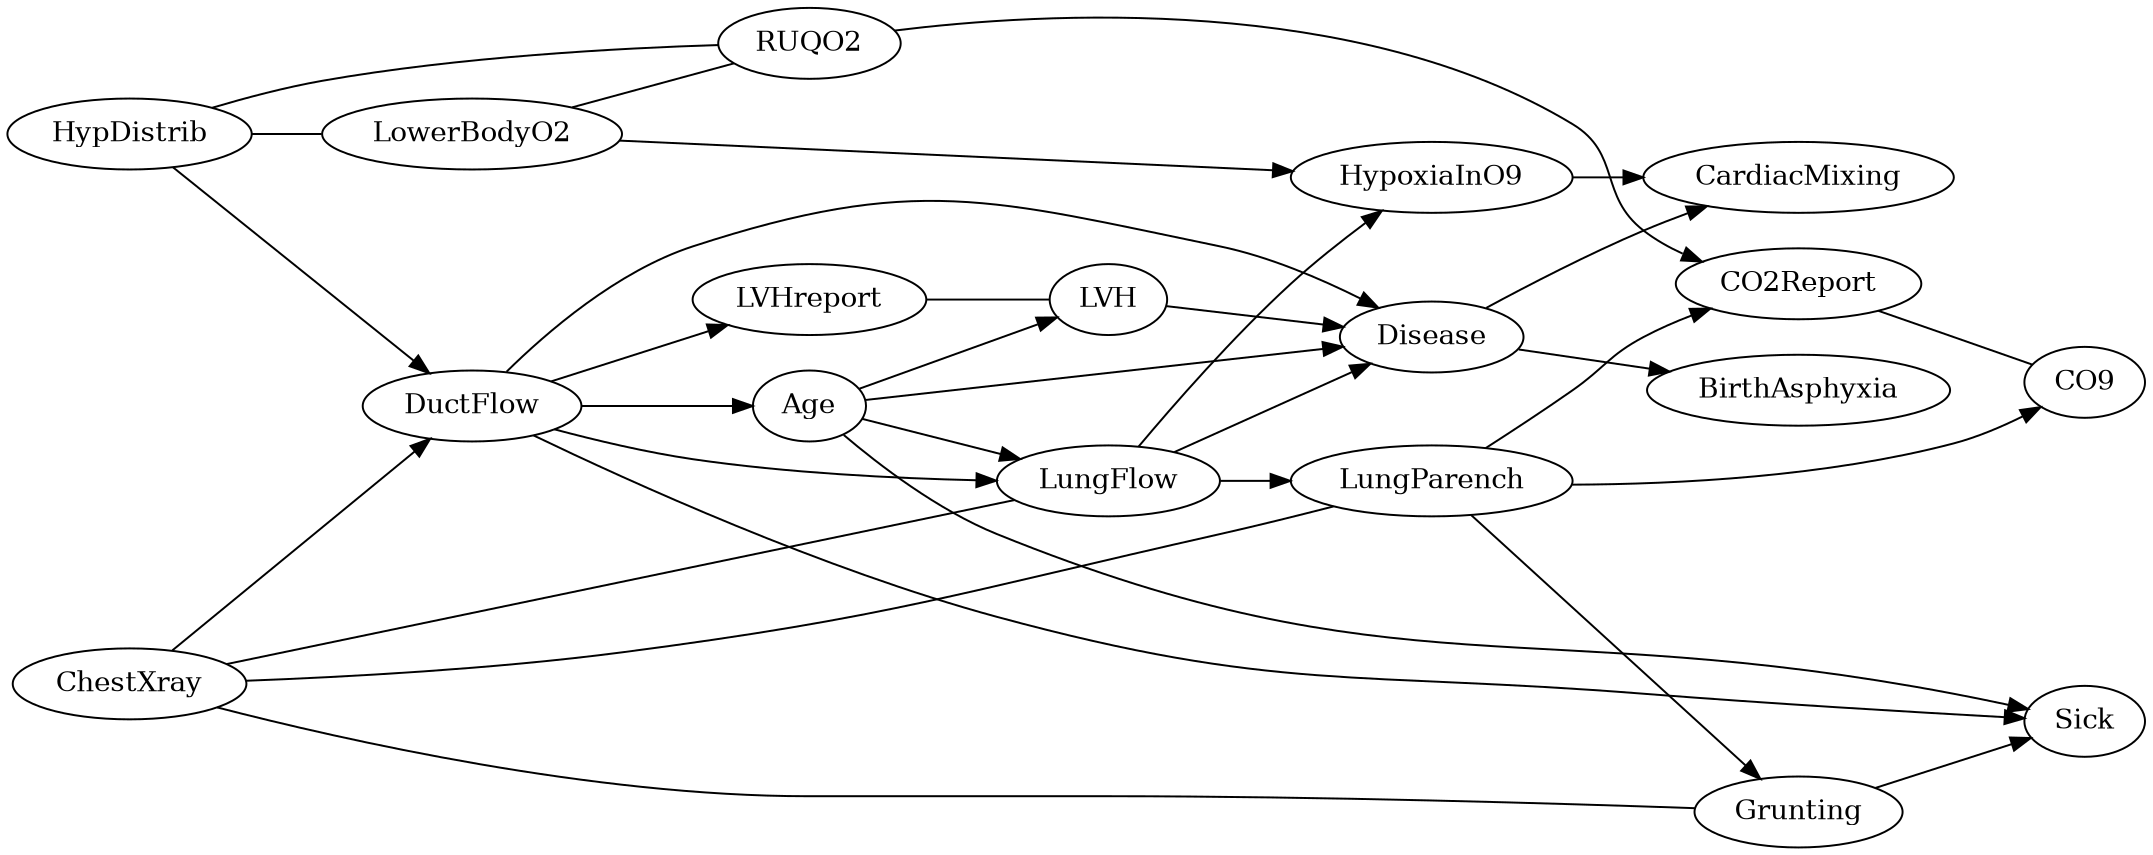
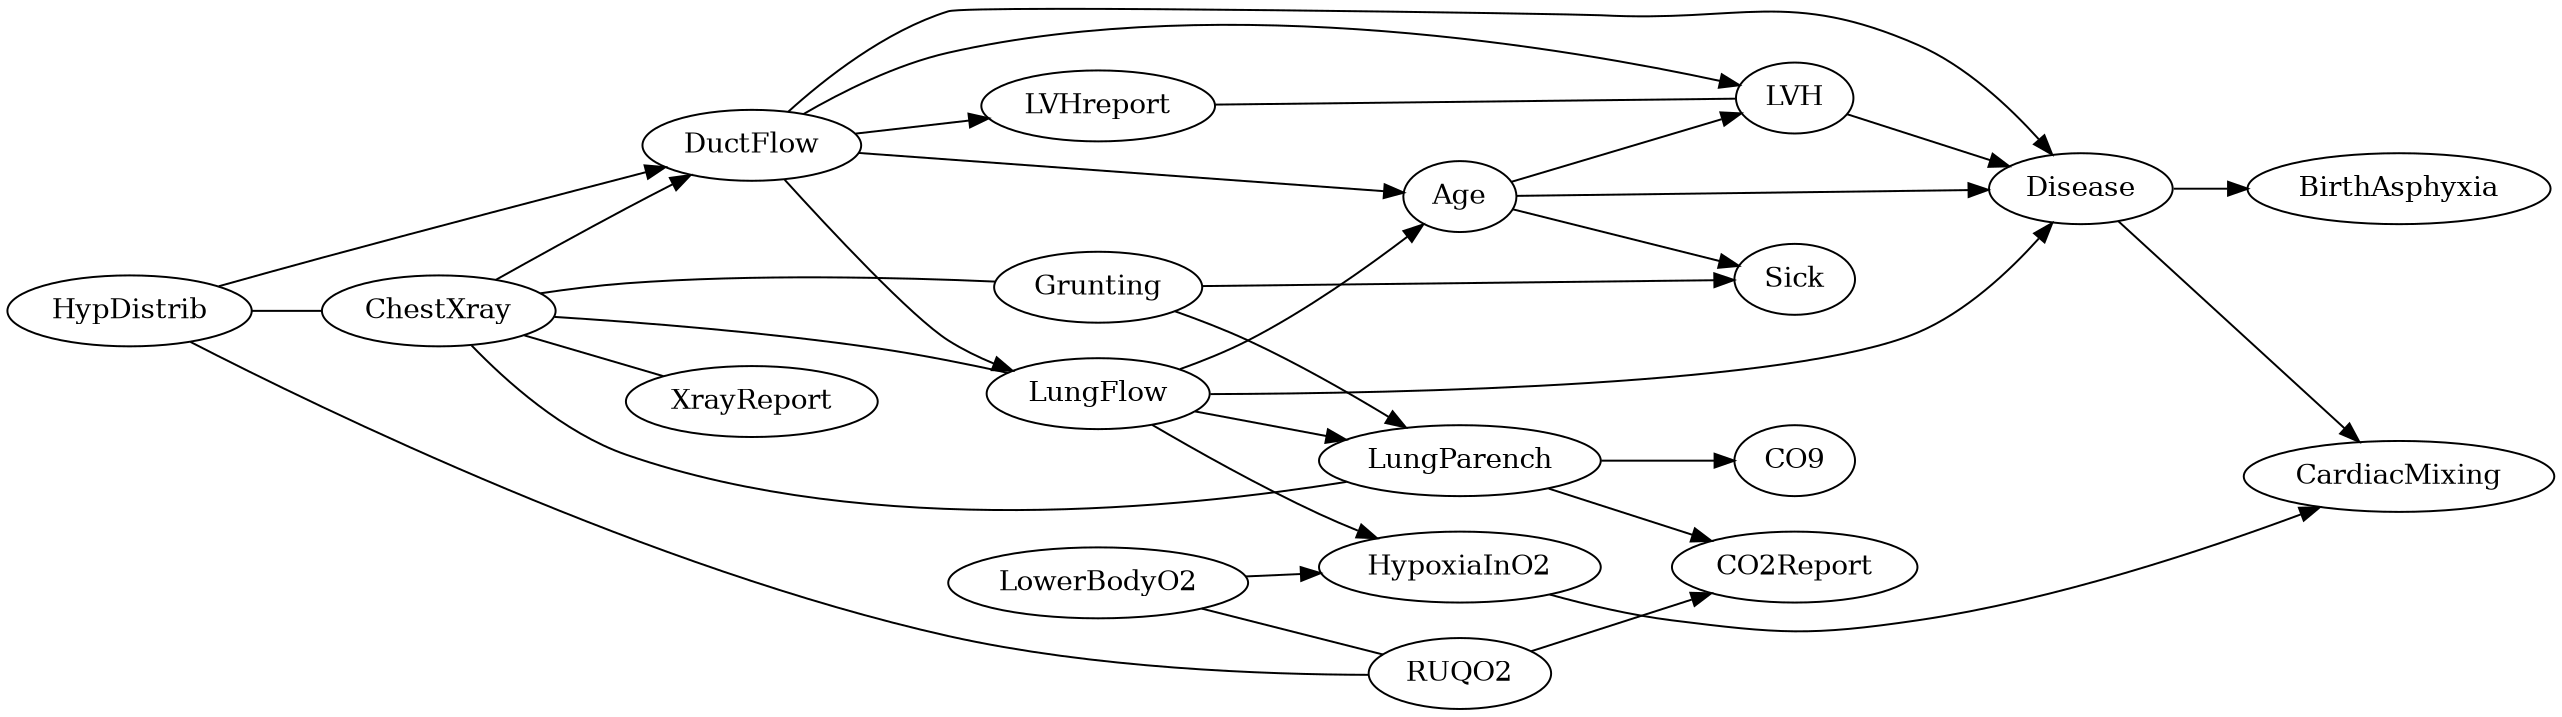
edge "HypDistrib" -- "LowerBodyO2": now "HypDistrib" -- "ChestXray"
node "HypoxiaInO9": label "HypoxiaInO9" -> "HypoxiaInO2"
edge "CO2Report" -- "CO9": removed
node "XrayReport": added
edge "Age" -> "LungFlow": reversed
edge "LungParench" -> "Grunting": reversed
edge "DuctFlow" -> "Sick": now "DuctFlow" -> "LVH"
